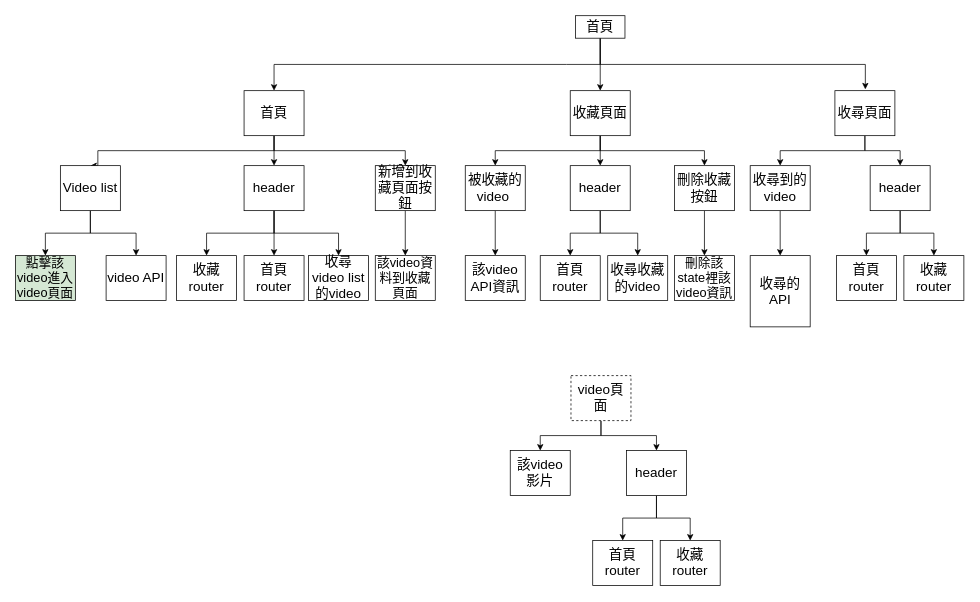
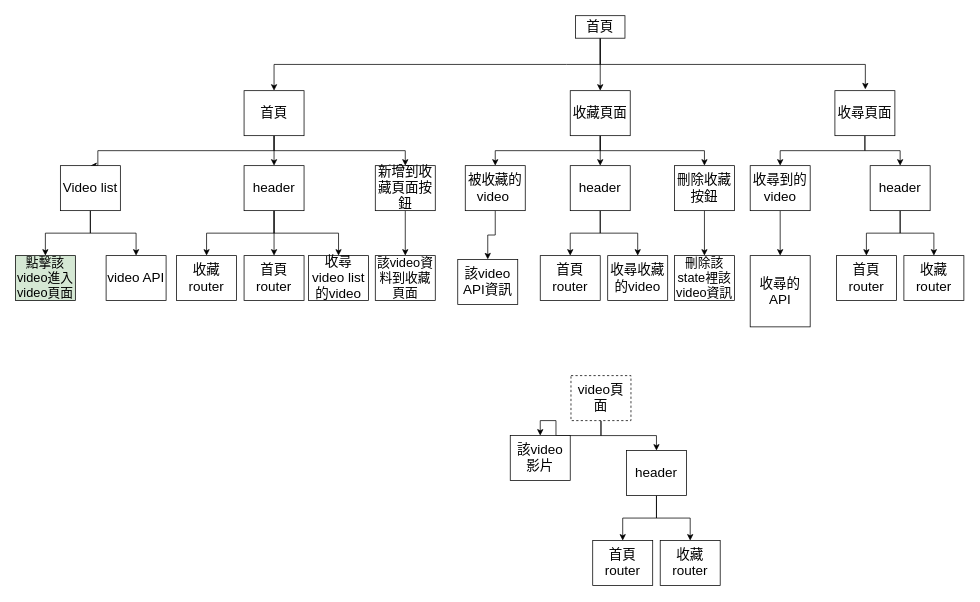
node "該video API資訊": moved (495, 278) -> (488, 282)
node "該video影片": moved (540, 473) -> (540, 458)
